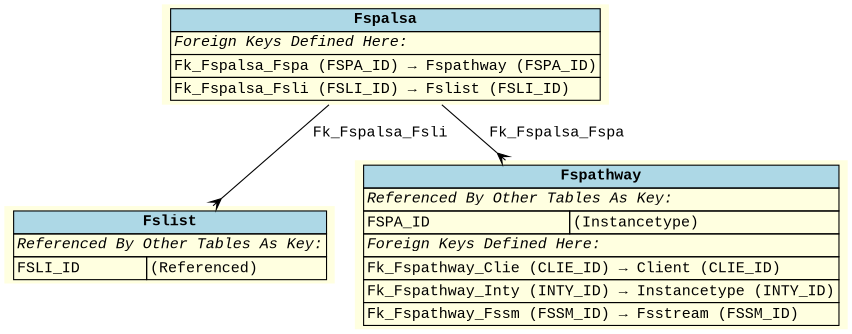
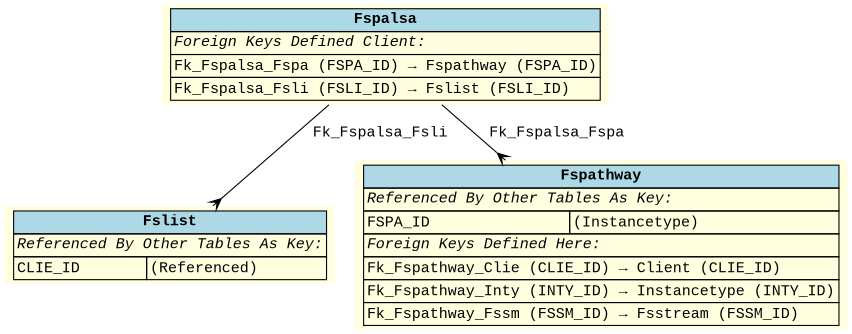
node "Fspalsa": text "Foreign Keys Defined Here:" -> "Foreign Keys Defined Client:"
node "Fslist": text "FSLI_ID" -> "CLIE_ID"
